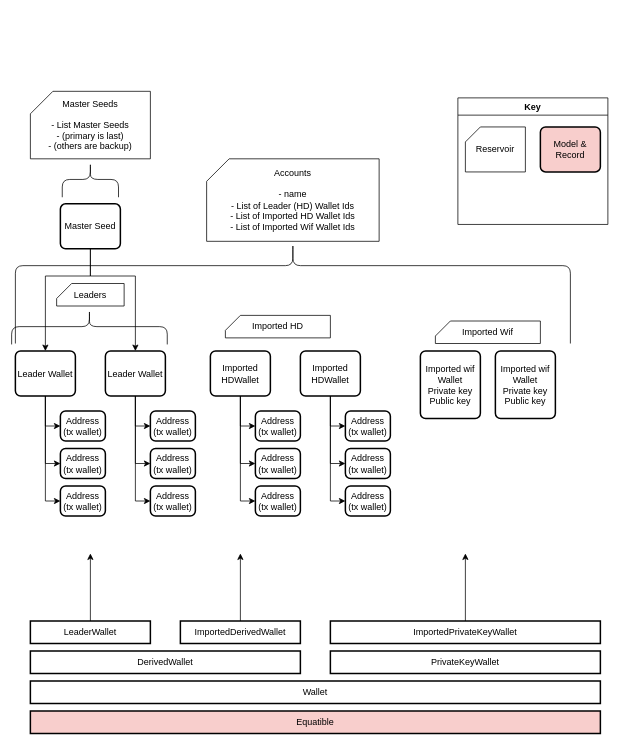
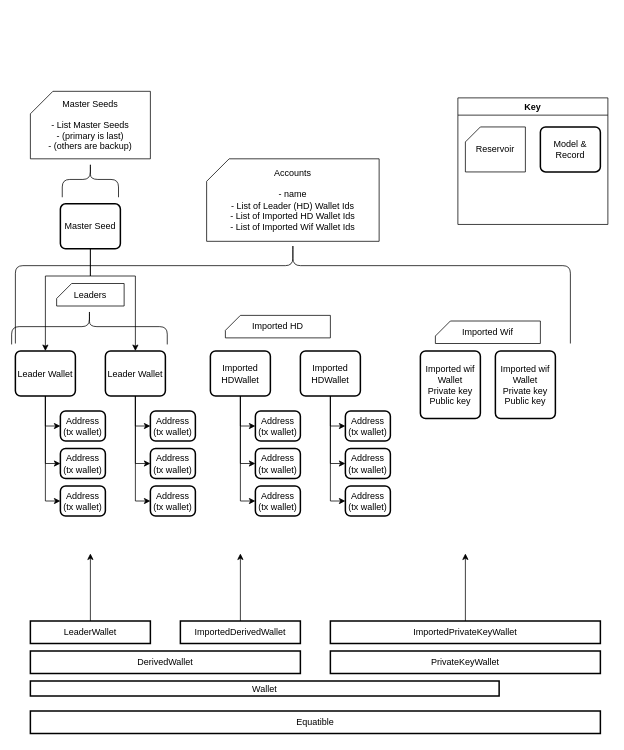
node "Model & Record": fillcolor #f8cecc -> #ffffff
node "Wallet": size 570x23 -> 469x15
node "Equatible": fillcolor #f8cecc -> #ffffff
